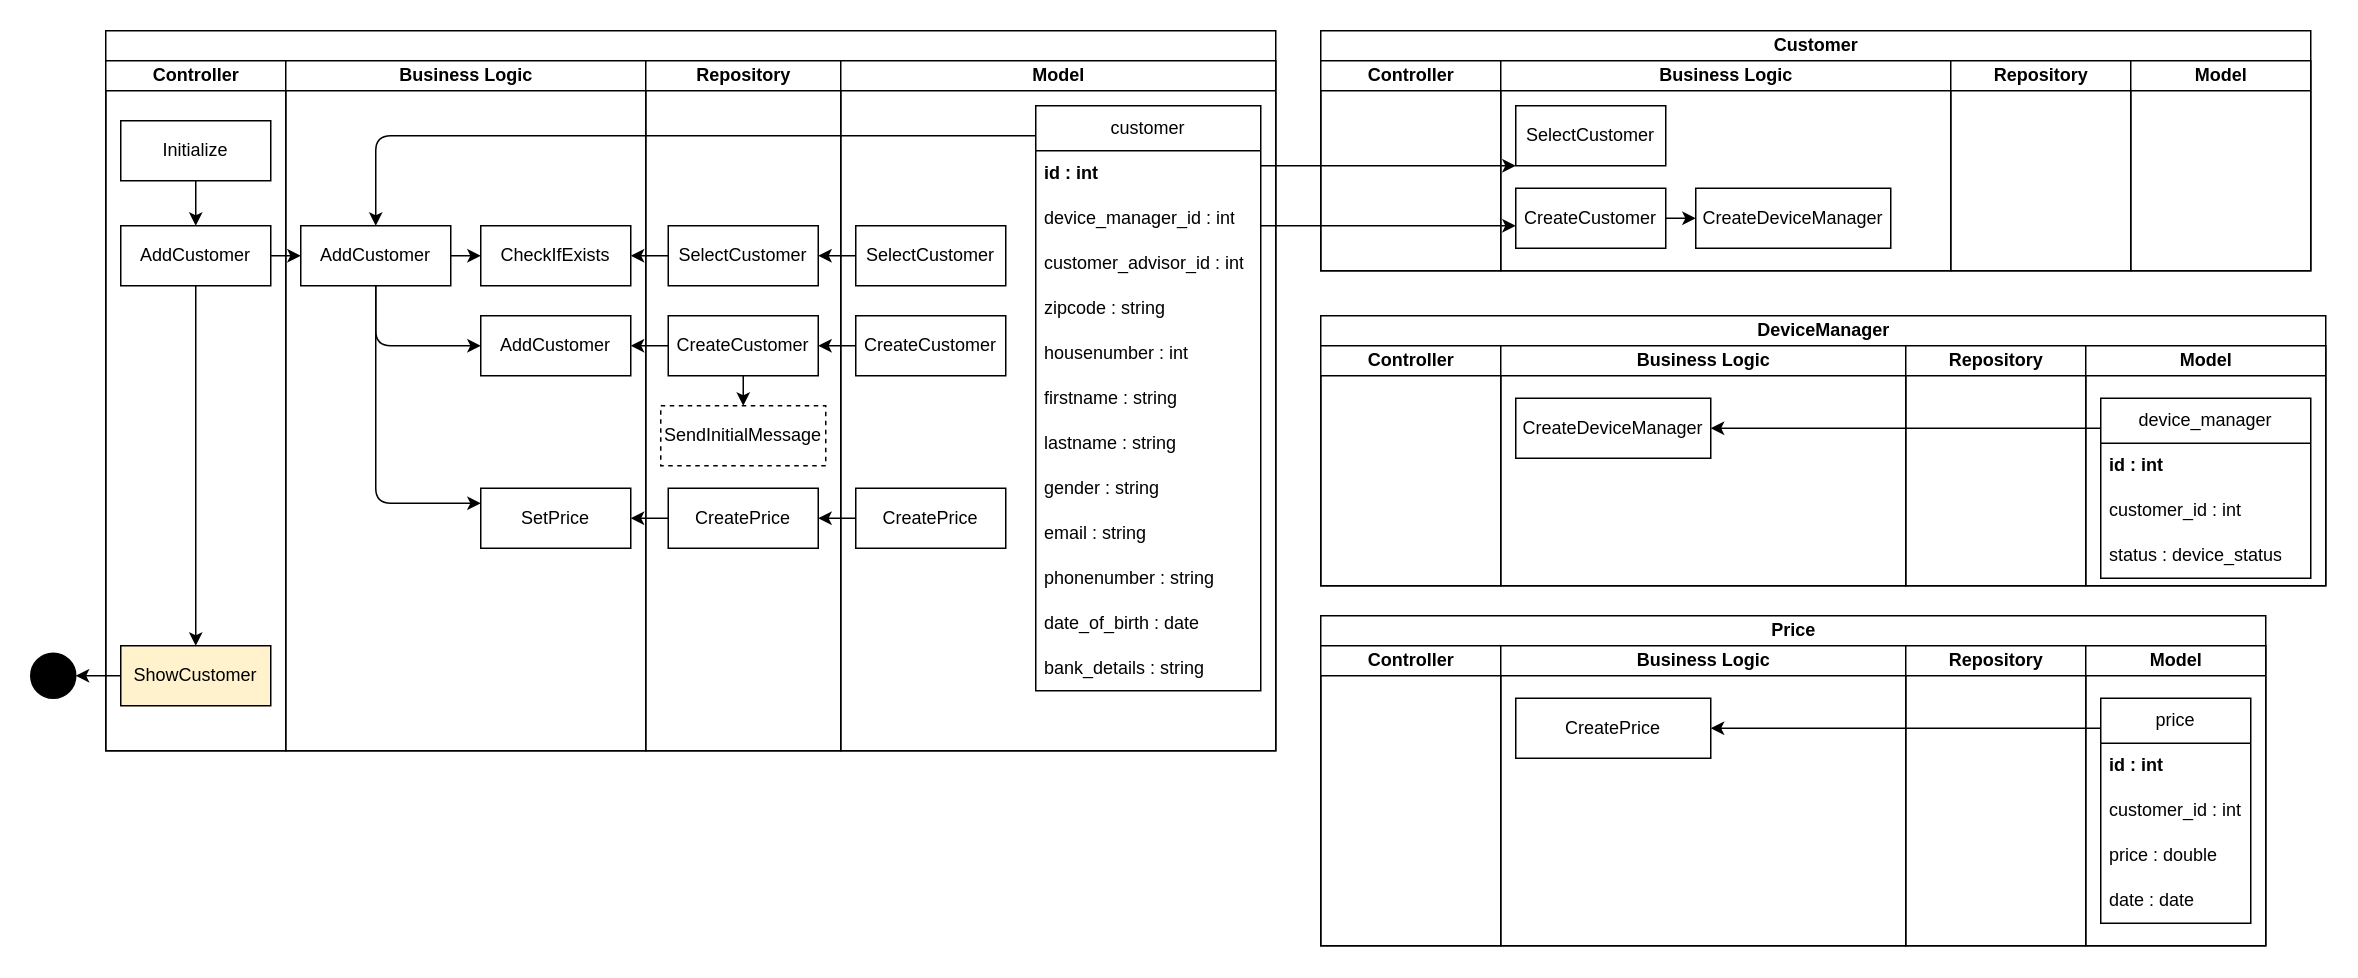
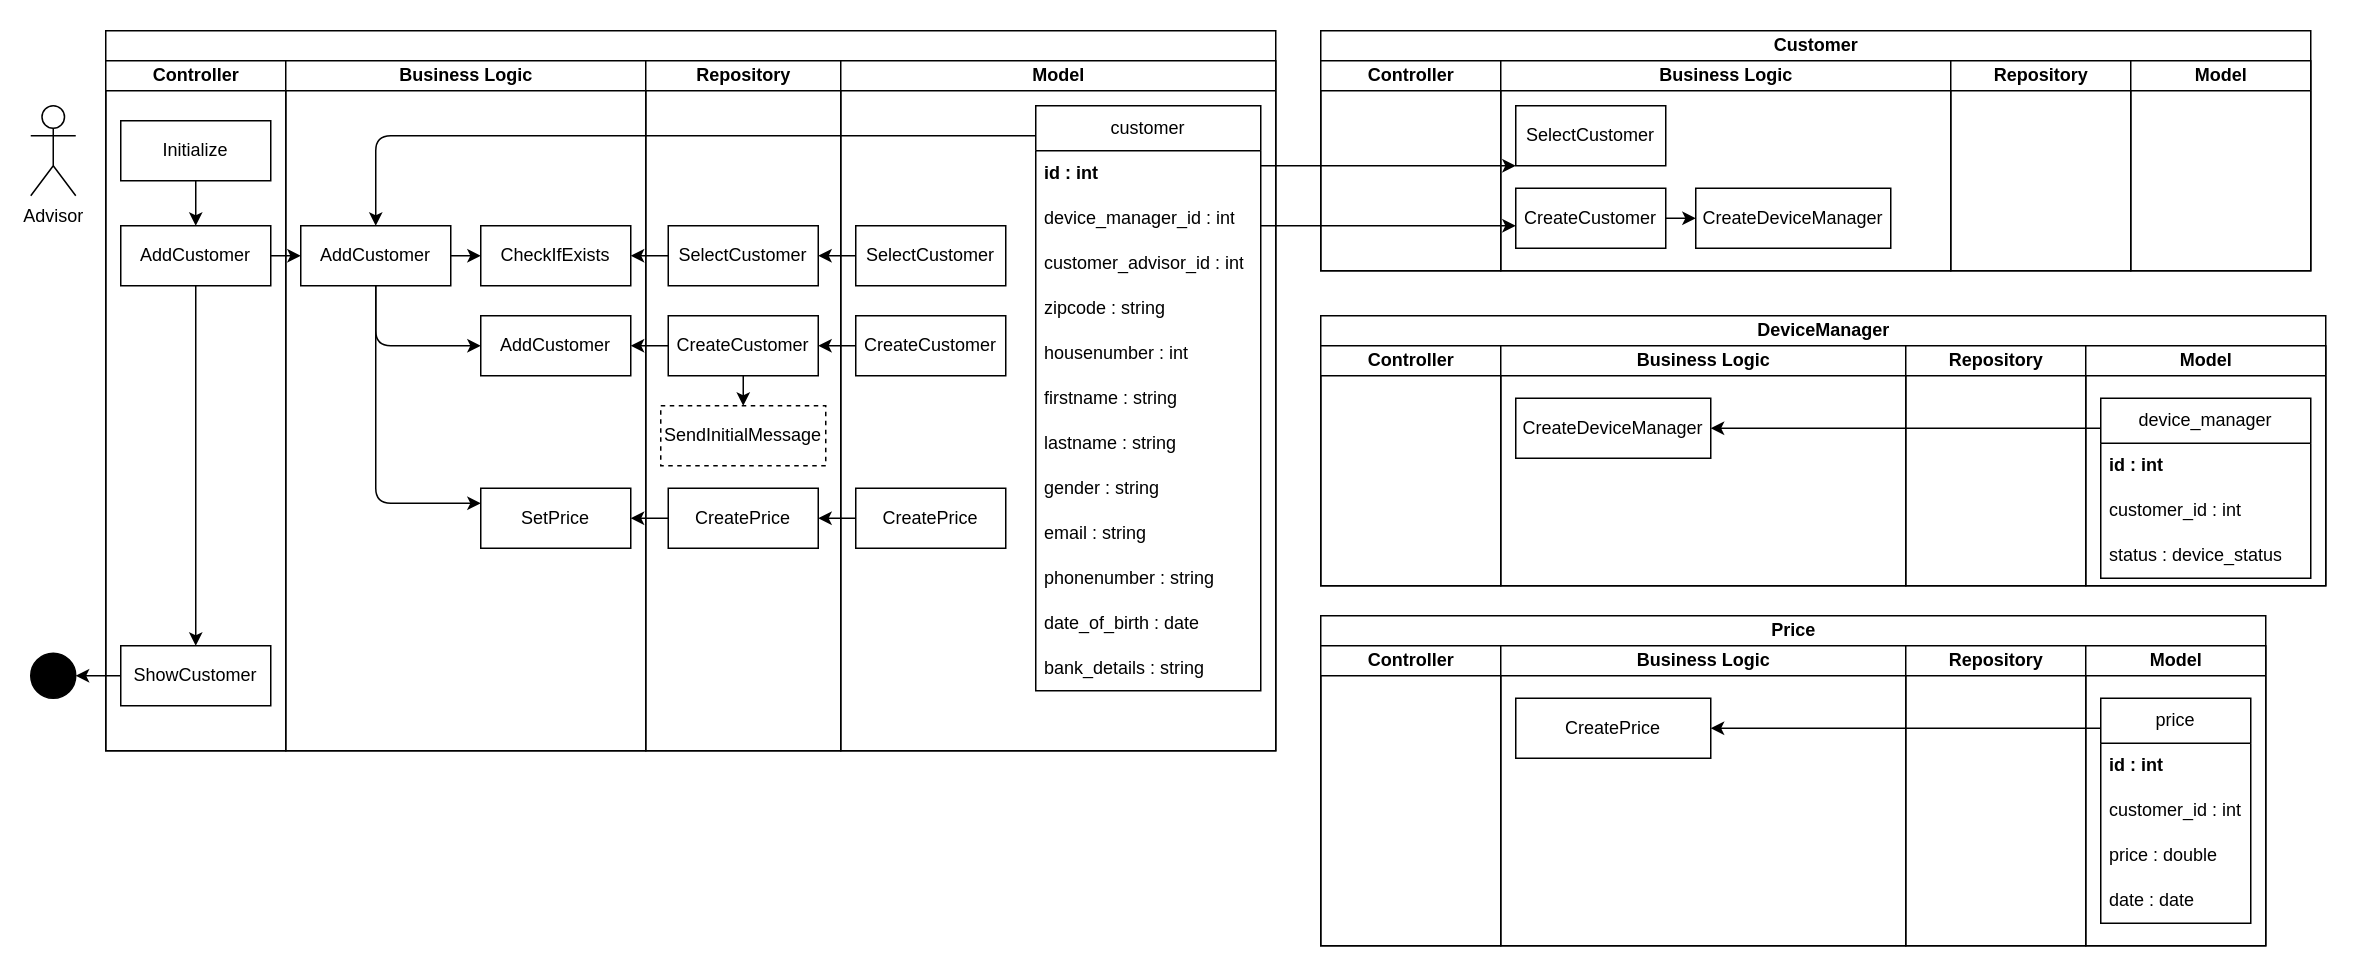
node "Advisor": added
node "ShowCustomer": fillcolor #fff2cc -> #ffffff
